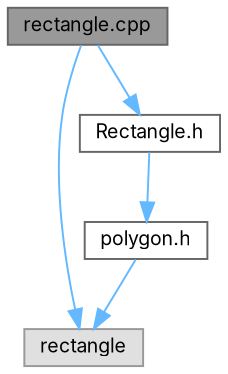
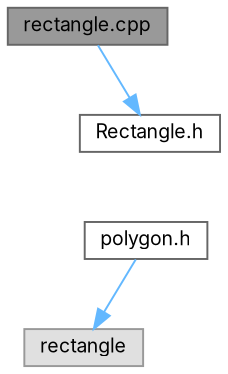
edge "rectangle.cpp" -> "rectangle": removed
edge "Rectangle.h" -> "polygon.h": removed
